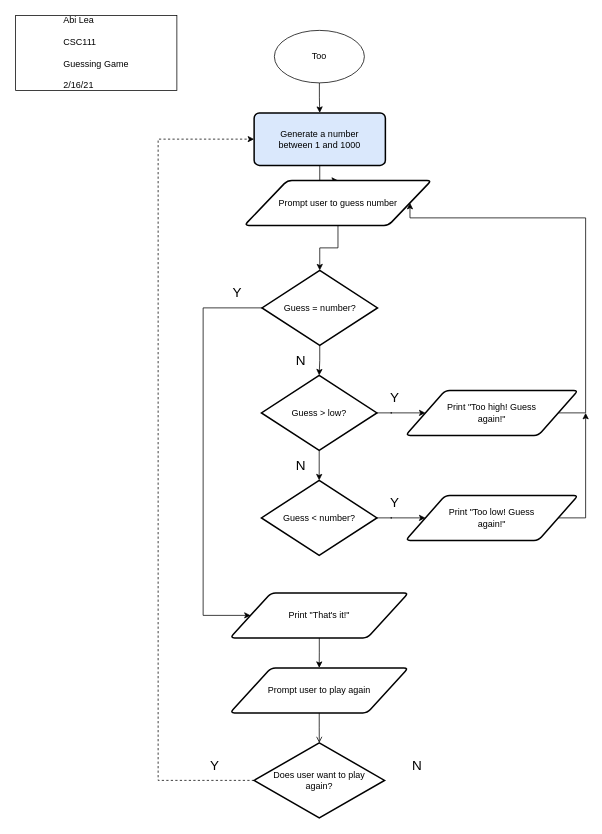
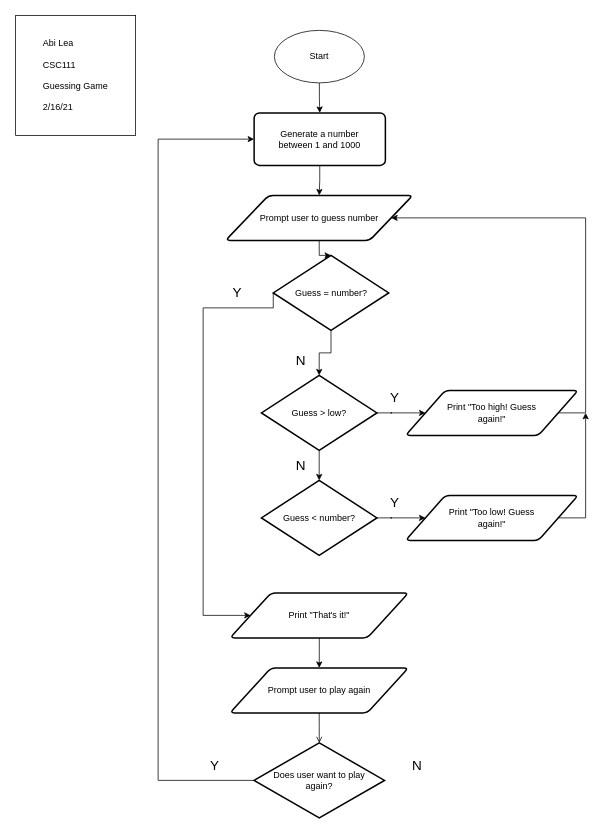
node "Abi Lea CSC111 Guessing Game 2/16/21": size 161x75 -> 120x120
node "Too": label "Too" -> "Start"
node "Generate a number between 1 and 1000": fillcolor #dae8fc -> #ffffff
node "Prompt user to guess number": moved (338, 203) -> (319, 218)
node "Guess = number?": moved (320, 308) -> (331, 293)
edge "Does user want to play again?" -> "Generate a number between 1 and 1000": style dashed -> solid
